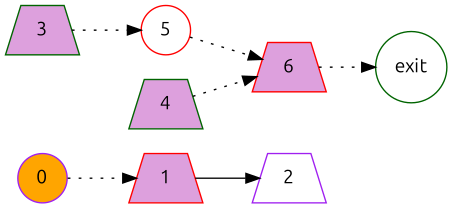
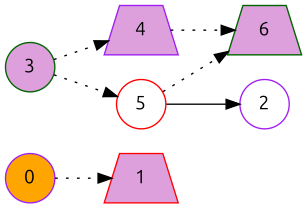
node "3": shape trapezium -> circle
edge "3" -> "4": added
node "6": color red -> darkgreen
node "exit": removed
node "4": color darkgreen -> purple
edge "1" -> "2": now "5" -> "2"
node "2": shape trapezium -> circle
